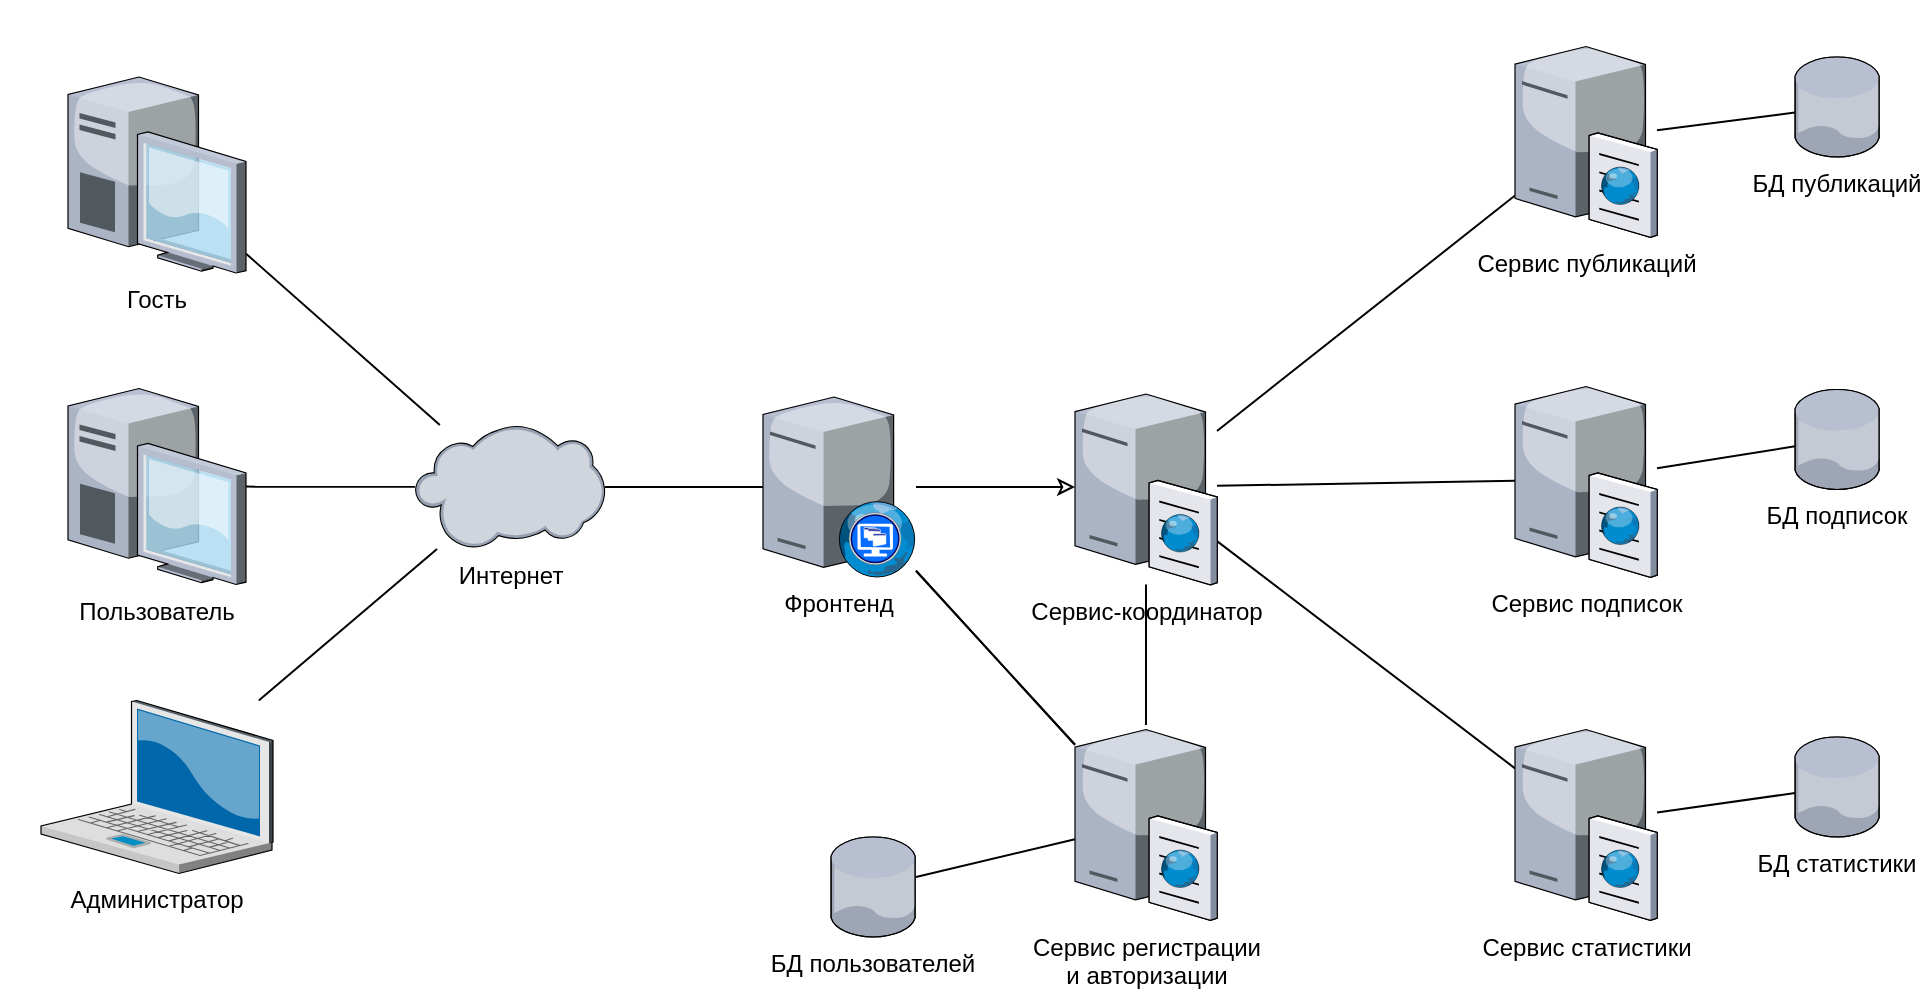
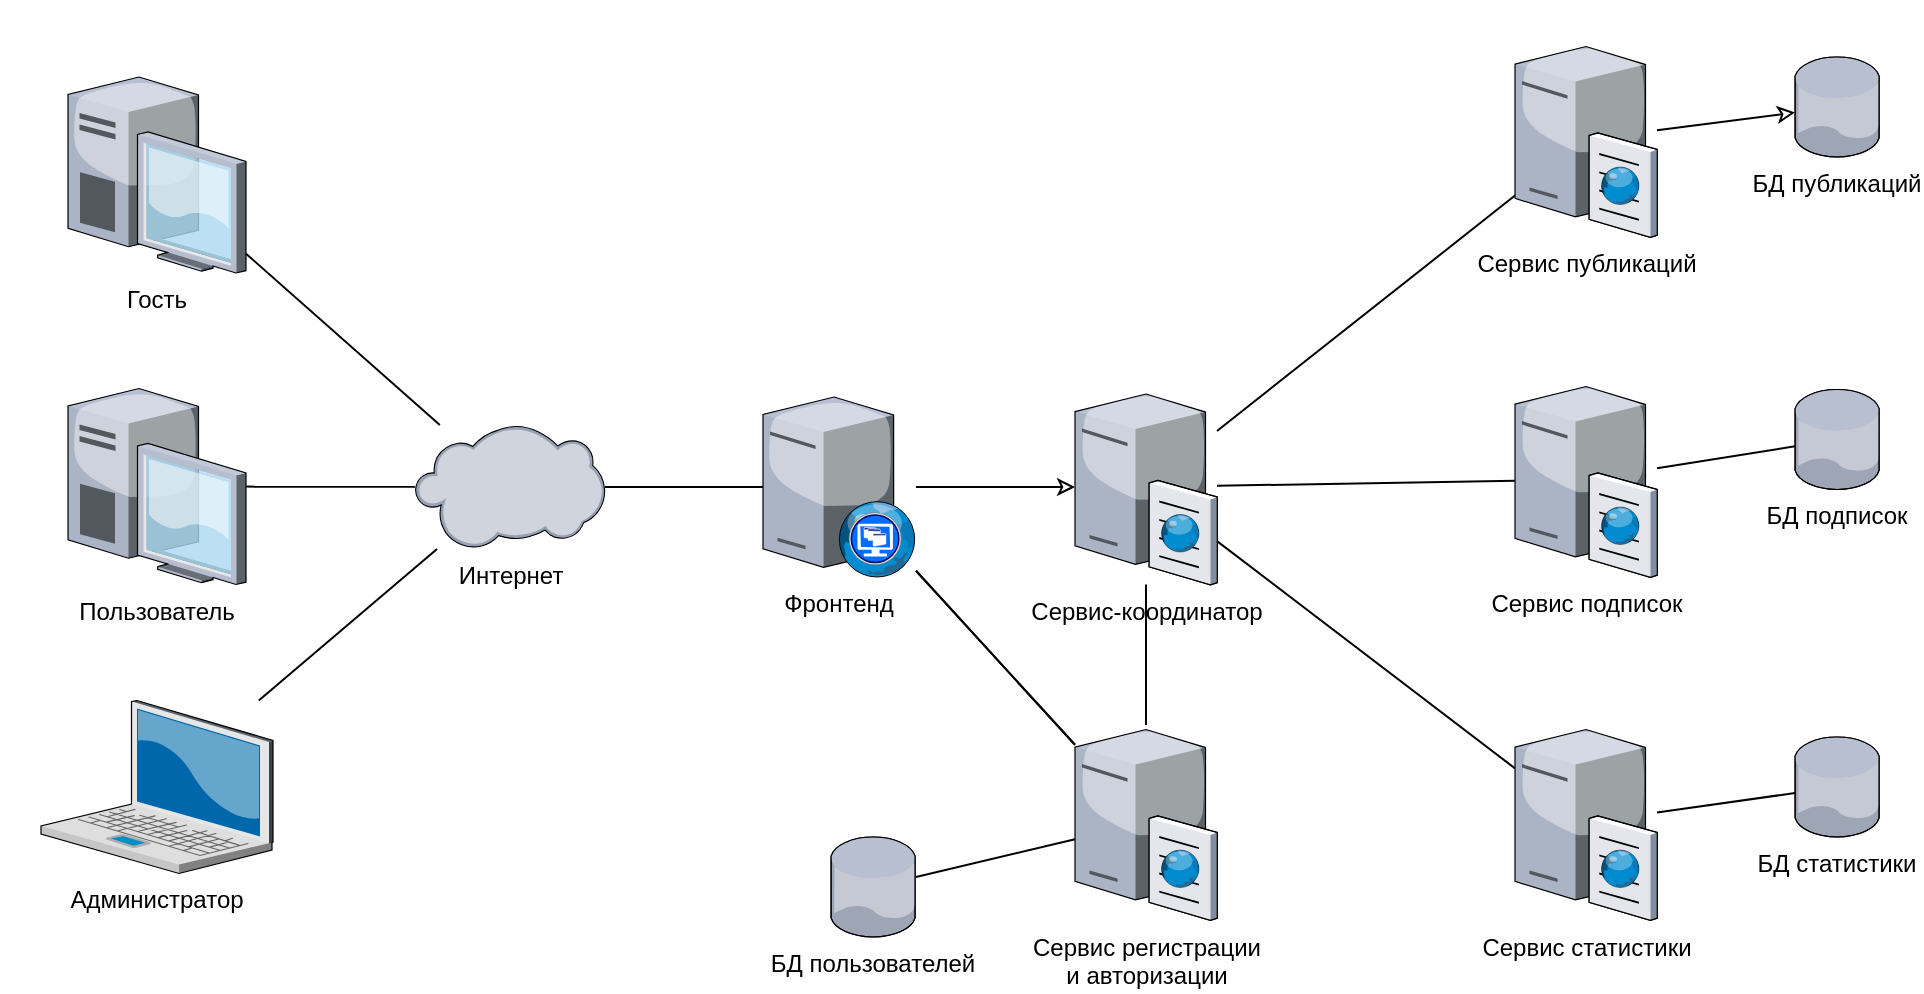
edge "БД публикаций" -- "Сервис публикаций": arrowhead none -> classic
